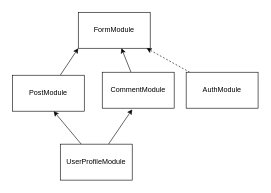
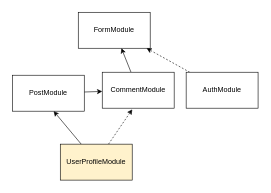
edge "PostModule" -> "FormModule": now "PostModule" -> "CommentModule"
edge "UserProfileModule" -> "CommentModule": style solid -> dashed
node "UserProfileModule": fillcolor #ffffff -> #fff2cc
